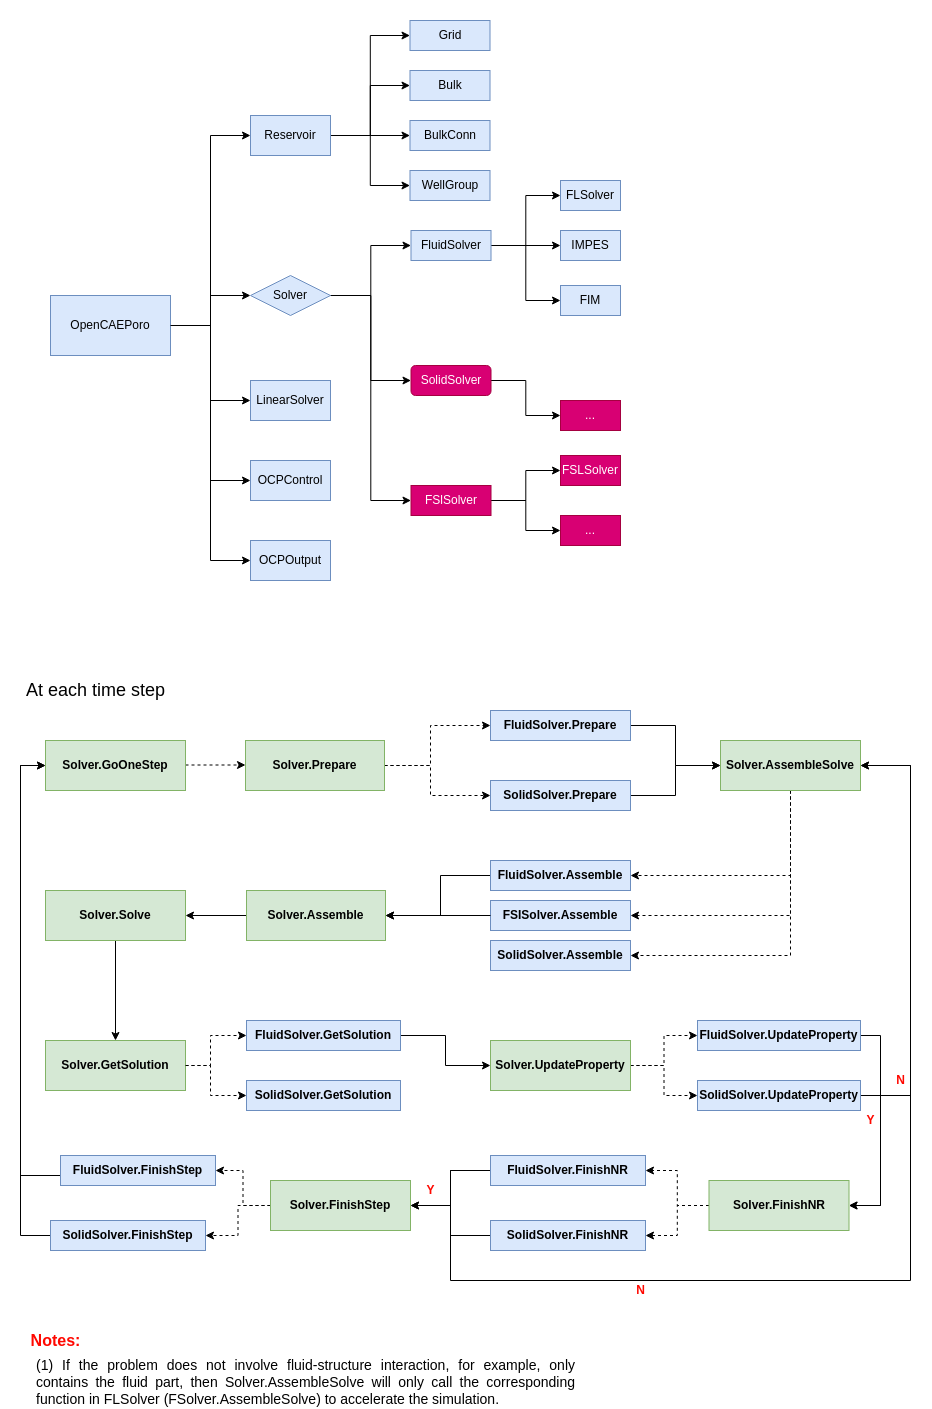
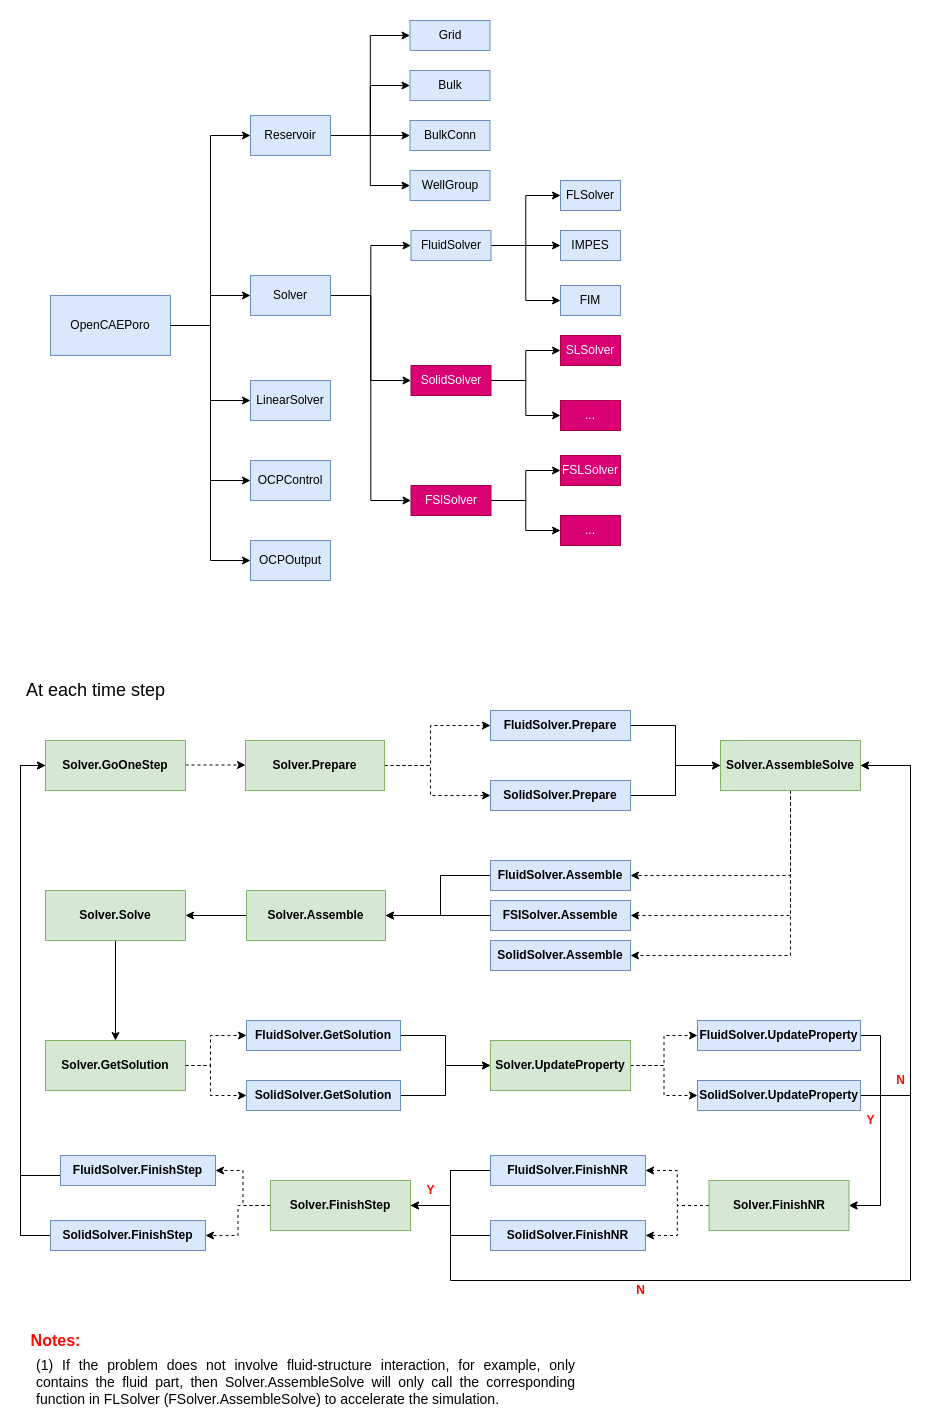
node "Solver": shape diamond -> rectangle
edge "SolidSolver" -> "SLSolver": added
node "SLSolver": added
node "SolidSolver": shape rounded rectangle -> rectangle
edge "SolidSolver.GetSolution" -> "Solver.UpdateProperty": added
